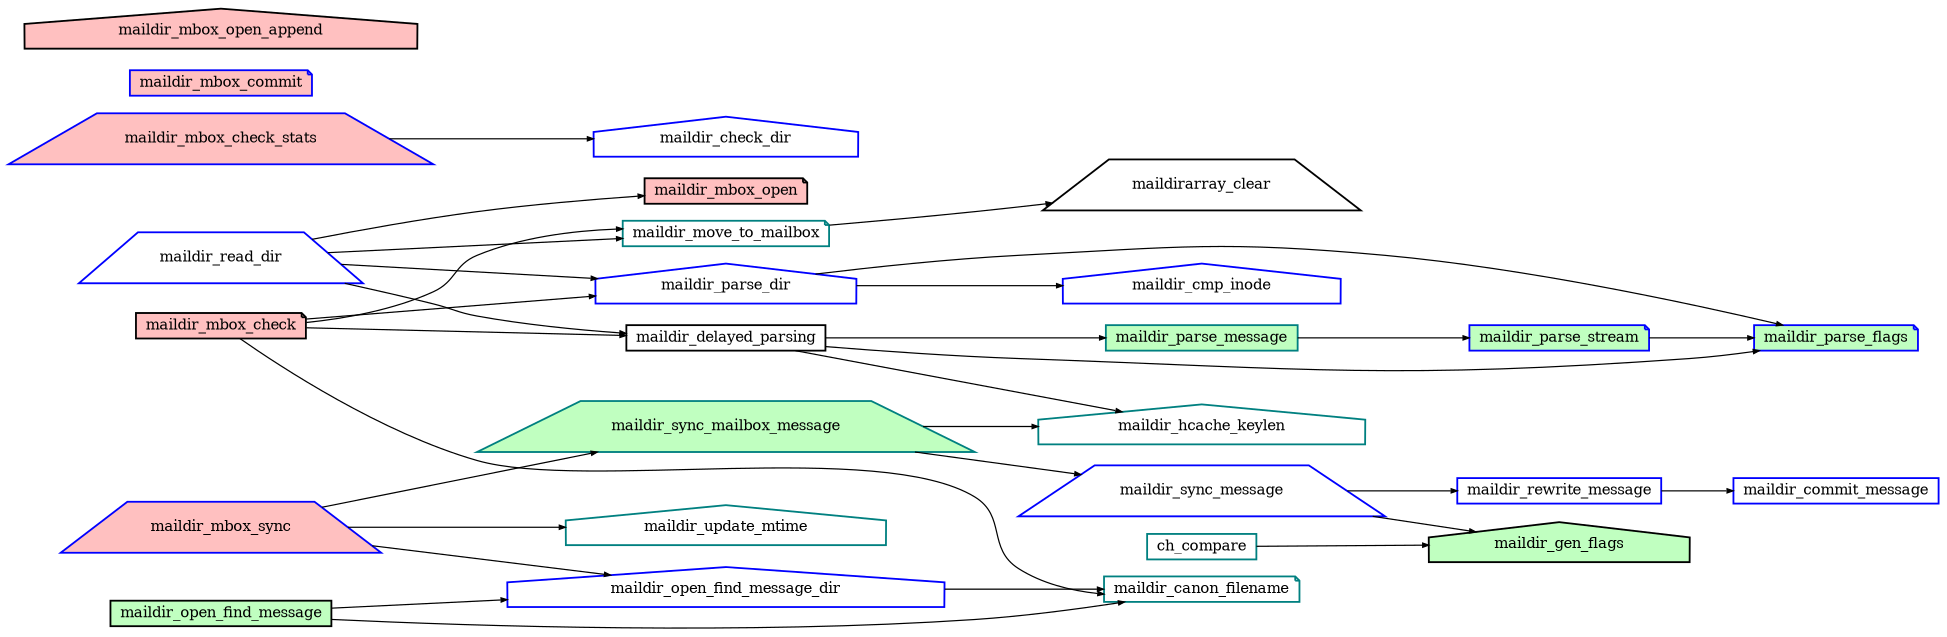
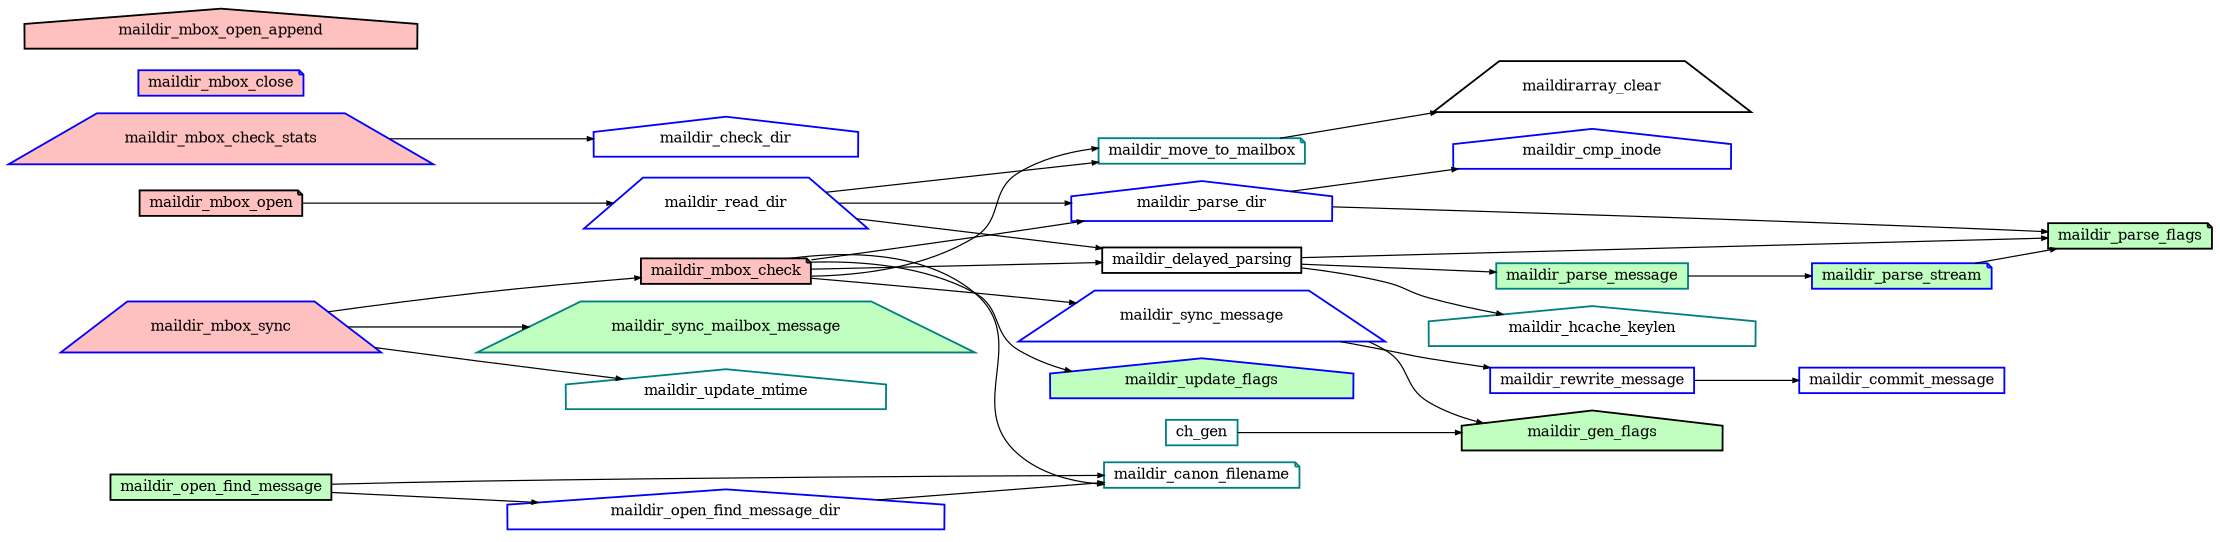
node "maildir_mbox_commit": label "maildir_mbox_commit" -> "maildir_mbox_close"
edge "maildir_read_dir" -> "maildir_mbox_open": reversed
node "maildir_parse_flags": color blue -> black
node "maildir_update_flags": added
edge "maildir_sync_mailbox_message" -> "maildir_hcache_keylen": removed
edge "maildir_sync_mailbox_message" -> "maildir_sync_message": now "maildir_mbox_check" -> "maildir_sync_message"
node "ch_compare": label "ch_compare" -> "ch_gen"
edge "maildir_mbox_sync" -> "maildir_open_find_message_dir": now "maildir_mbox_sync" -> "maildir_mbox_check"
